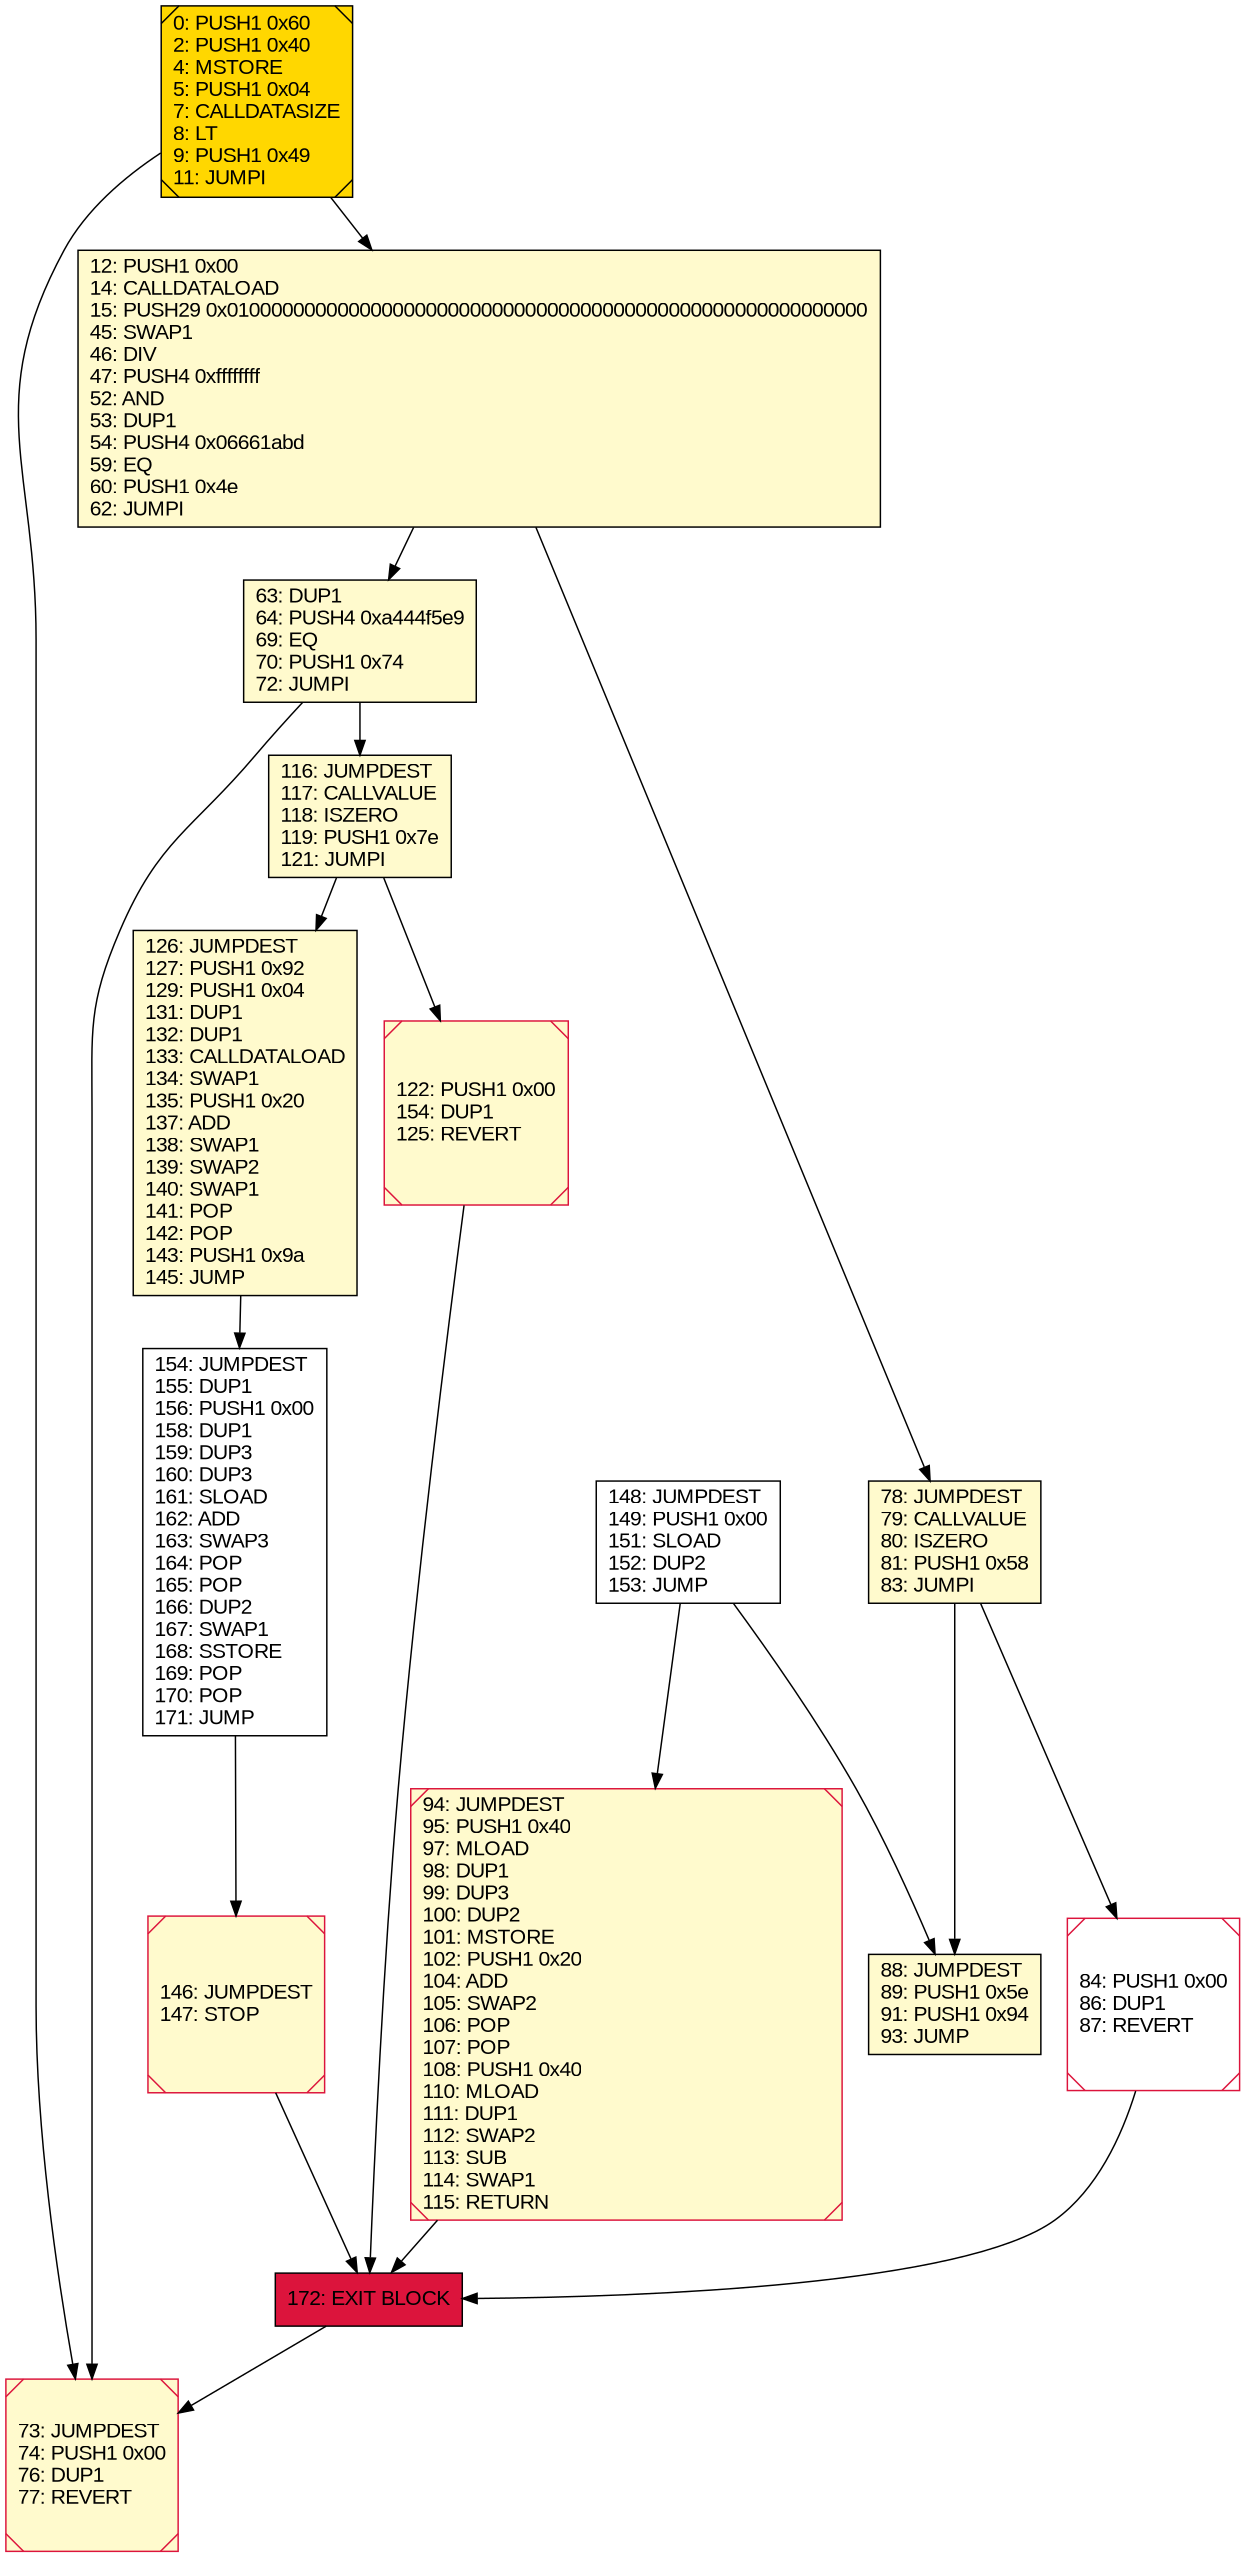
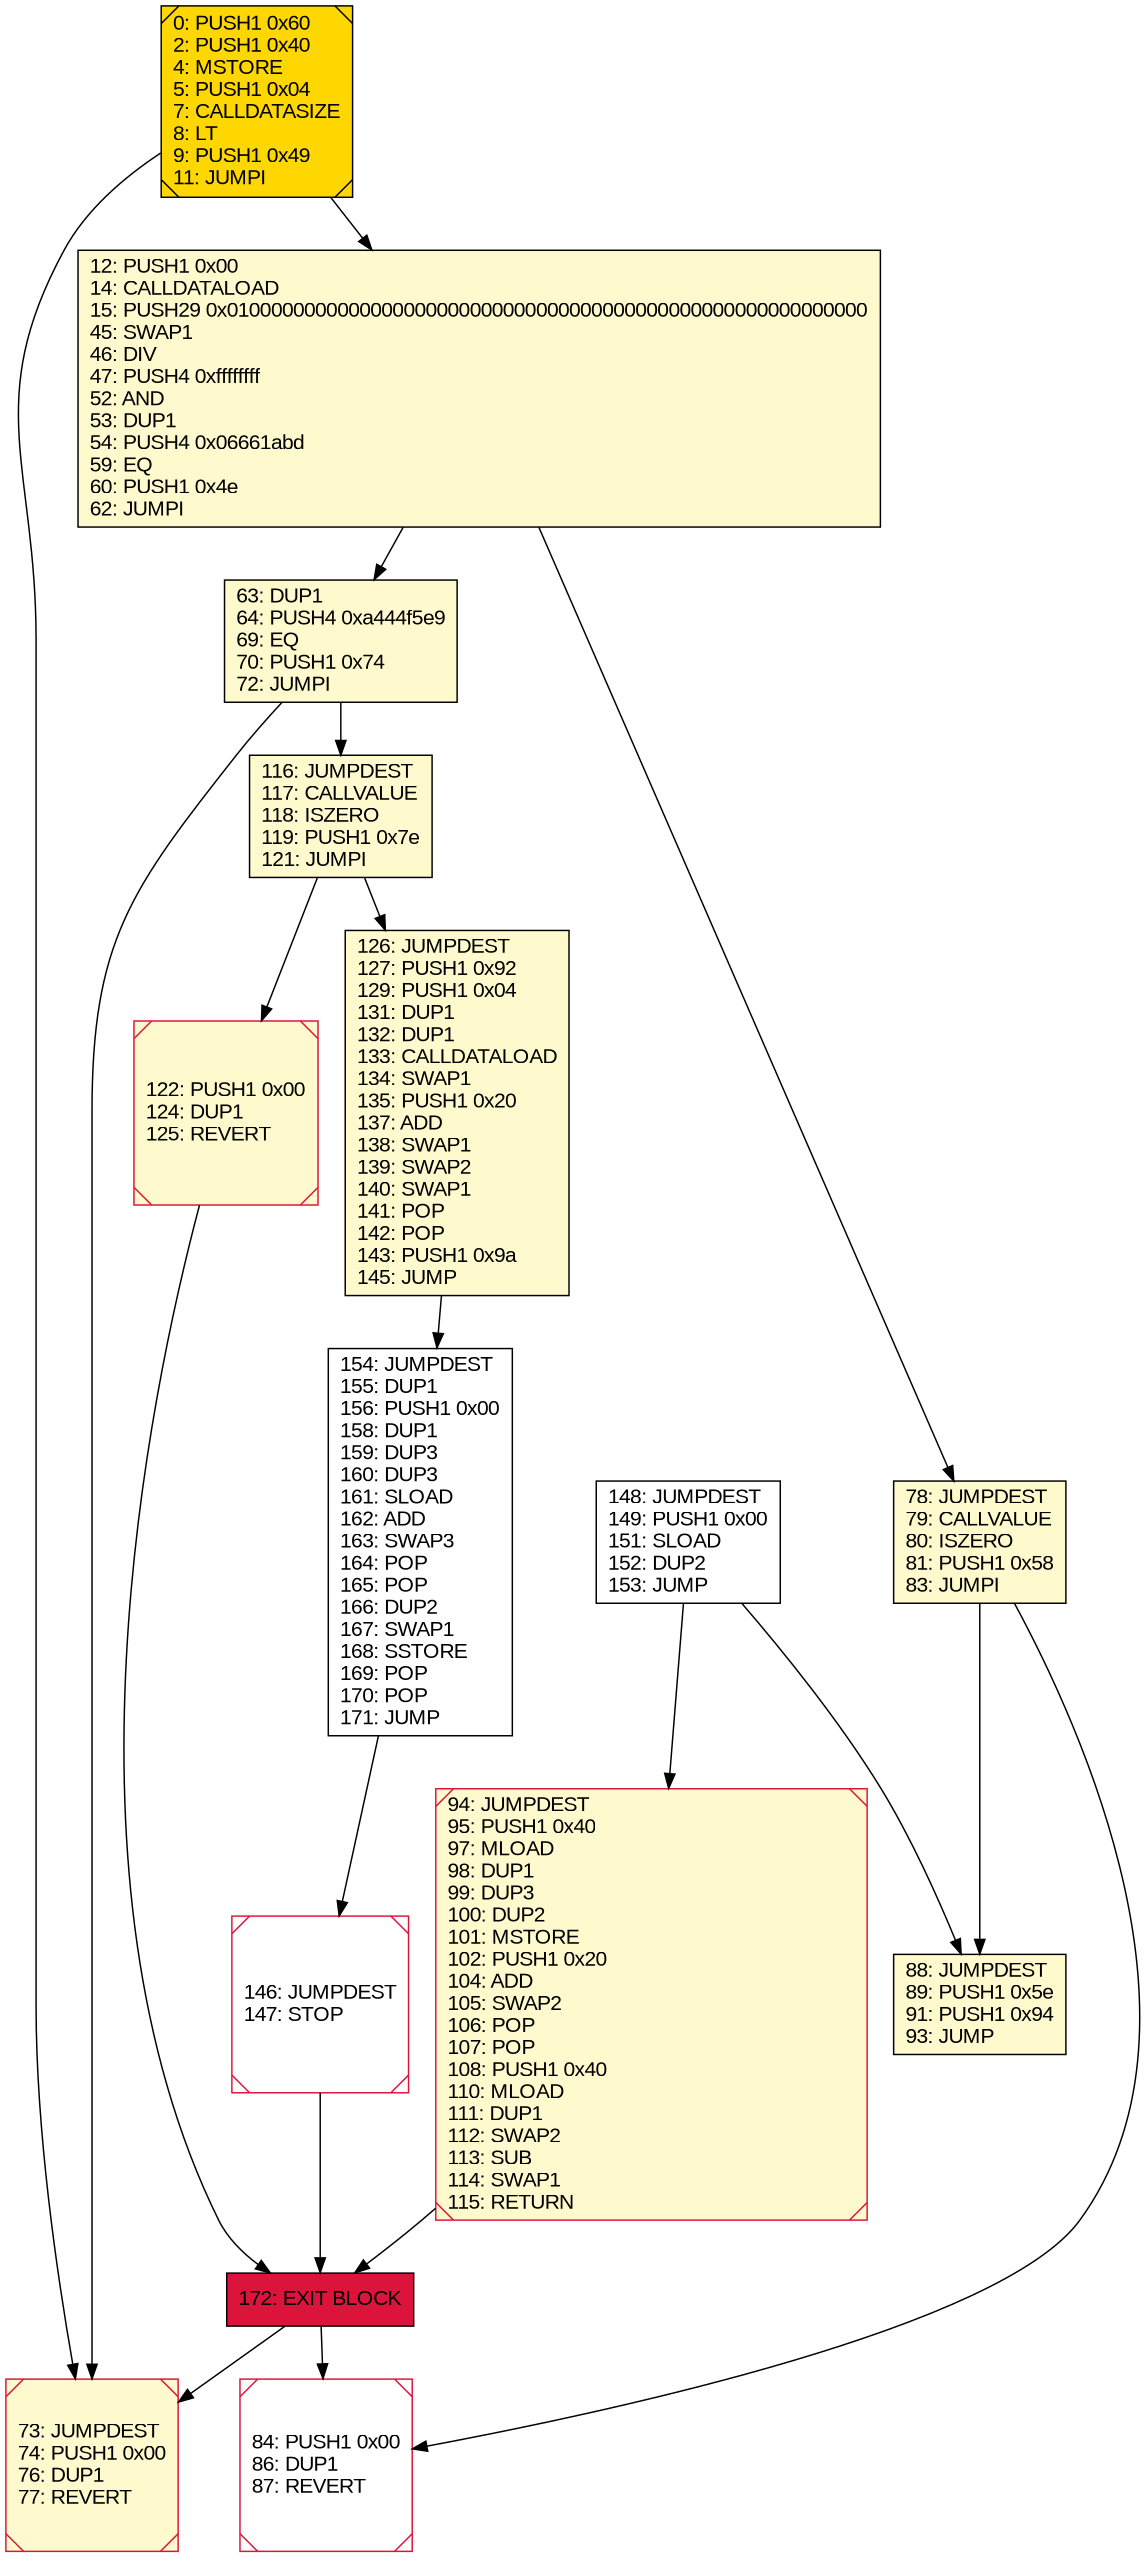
node "122: PUSH1 0x00 154: DUP1 125: REVERT": label "122: PUSH1 0x00 154: DUP1 125: REVERT" -> "122: PUSH1 0x00 124: DUP1 125: REVERT"
node "146: JUMPDEST 147: STOP": fillcolor lemonchiffon -> white
edge "84: PUSH1 0x00 86: DUP1 87: REVERT" -> "172: EXIT BLOCK": reversed
